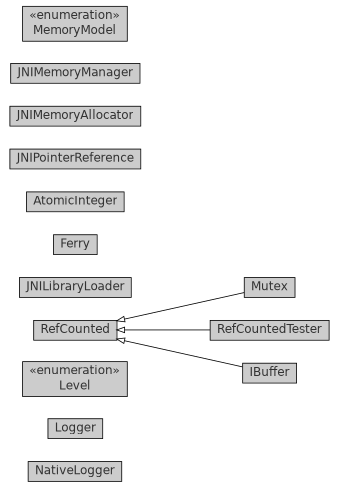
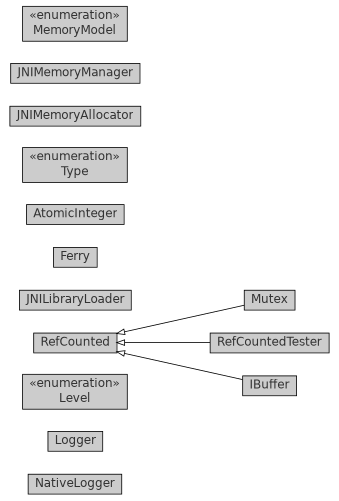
node "JNIPointerReference": removed
node "Type": added
